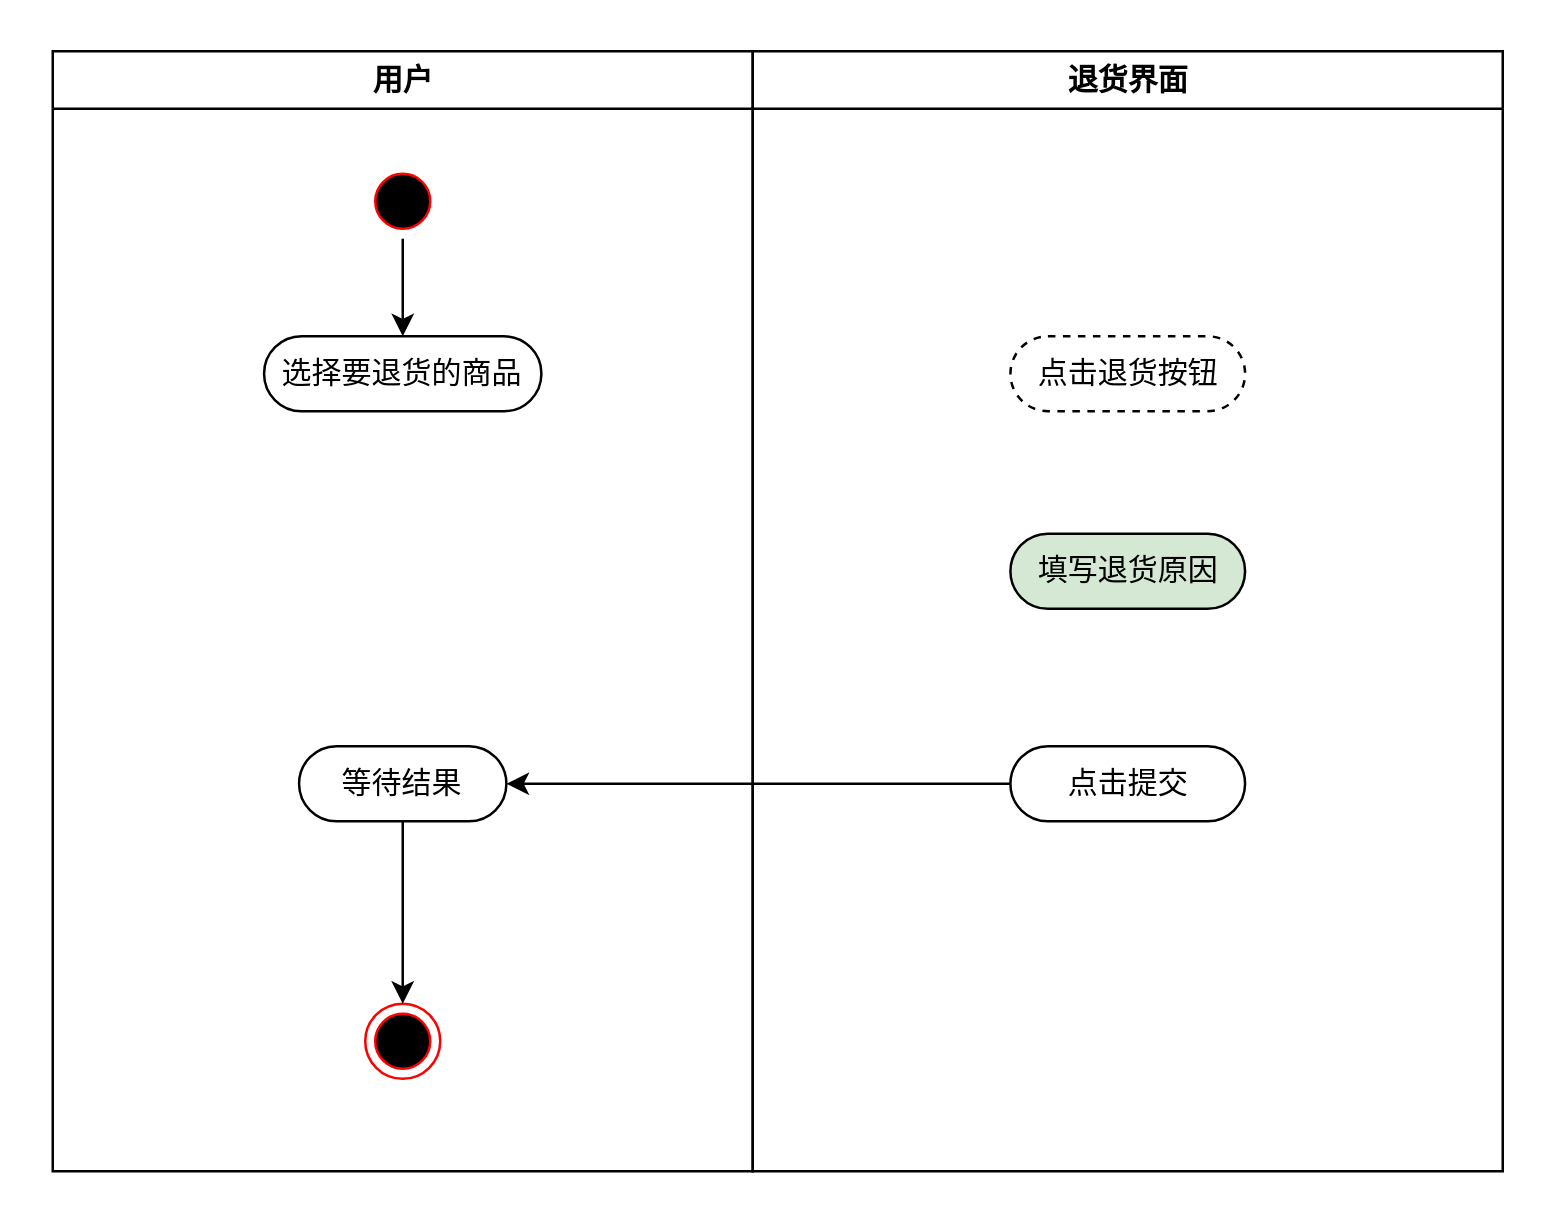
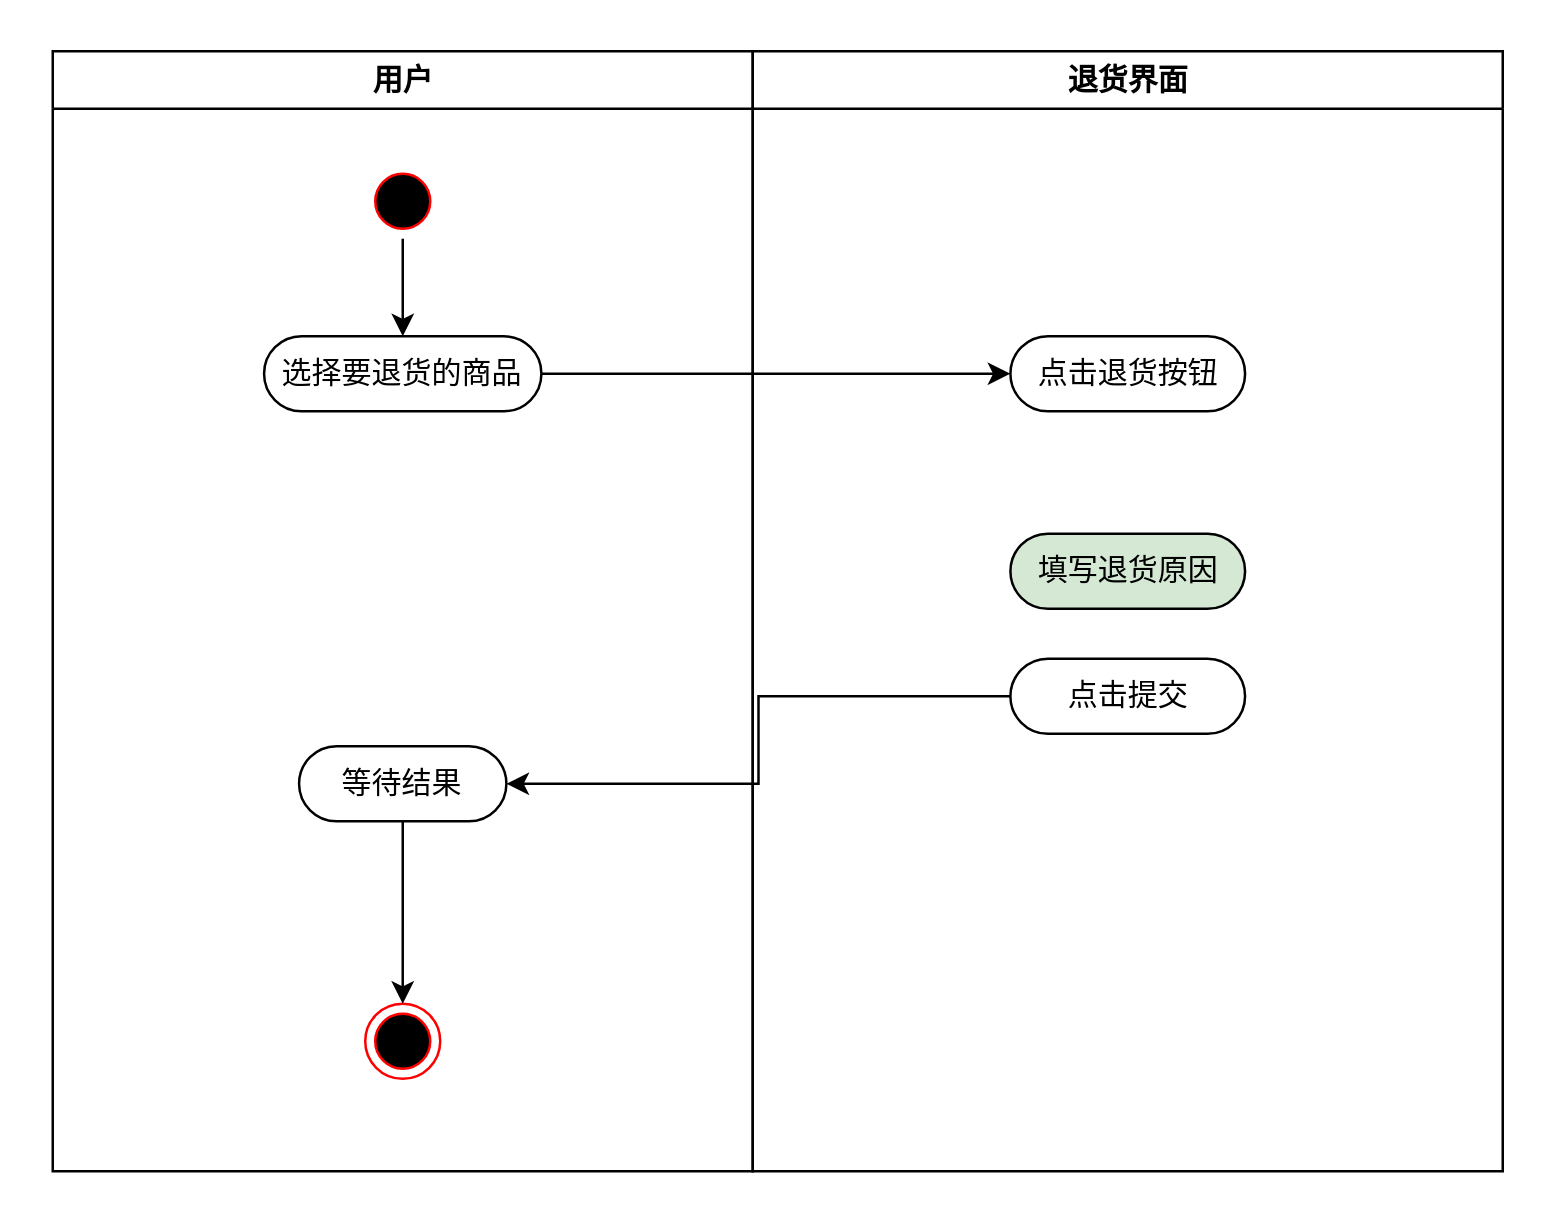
edge "选择要退货的商品" -> "点击退货按钮": added
node "点击退货按钮": style dashed -> solid
node "点击提交": moved (1127, 784) -> (1127, 696)
